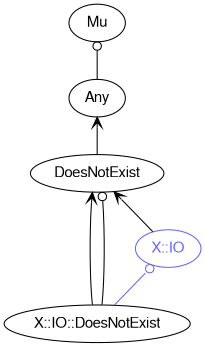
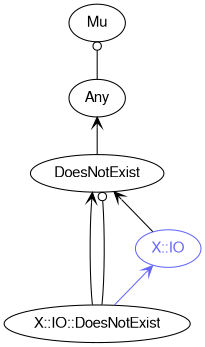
edge "X::IO::DoesNotExist" -> "X::IO": arrowhead odot -> vee
